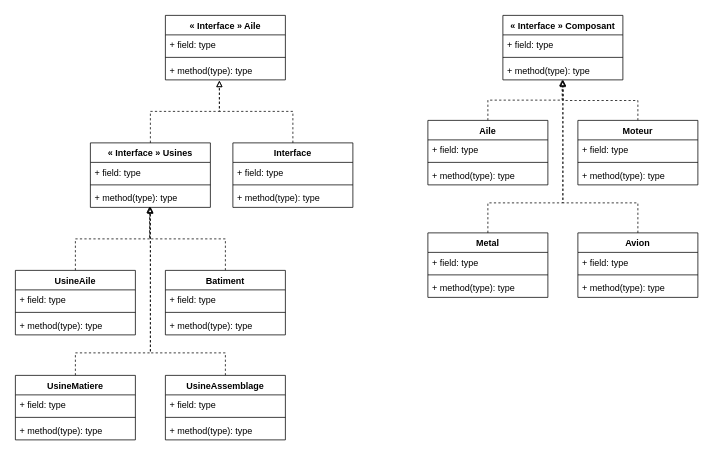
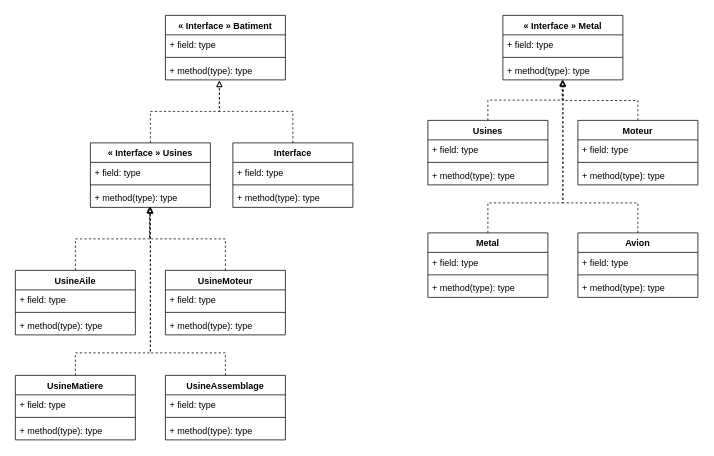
node "« Interface » Aile": label "« Interface » Aile" -> "« Interface » Batiment"
node "« Interface » Composant": label "« Interface » Composant" -> "« Interface » Metal"
node "Aile": label "Aile" -> "Usines"
node "Batiment": label "Batiment" -> "UsineMoteur"
